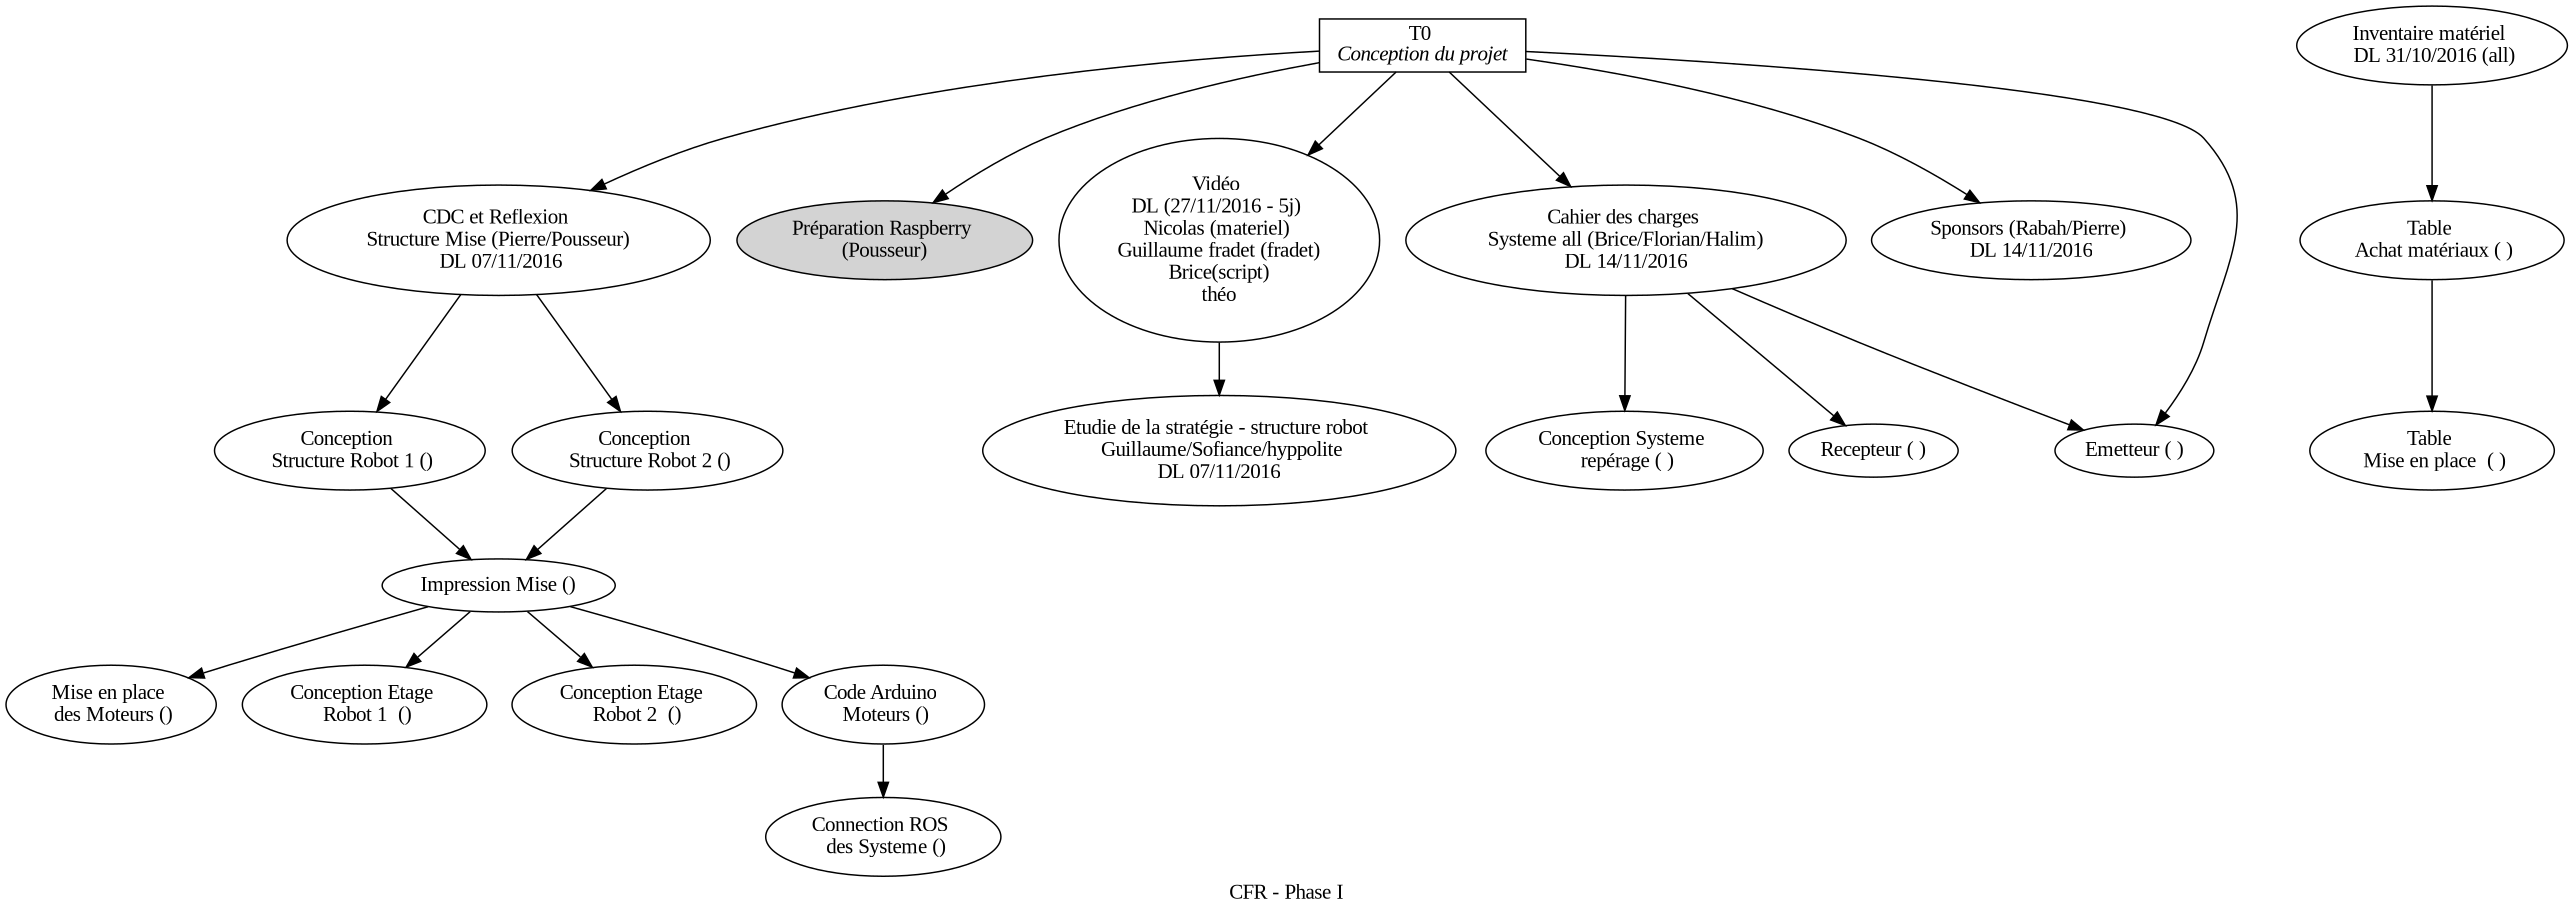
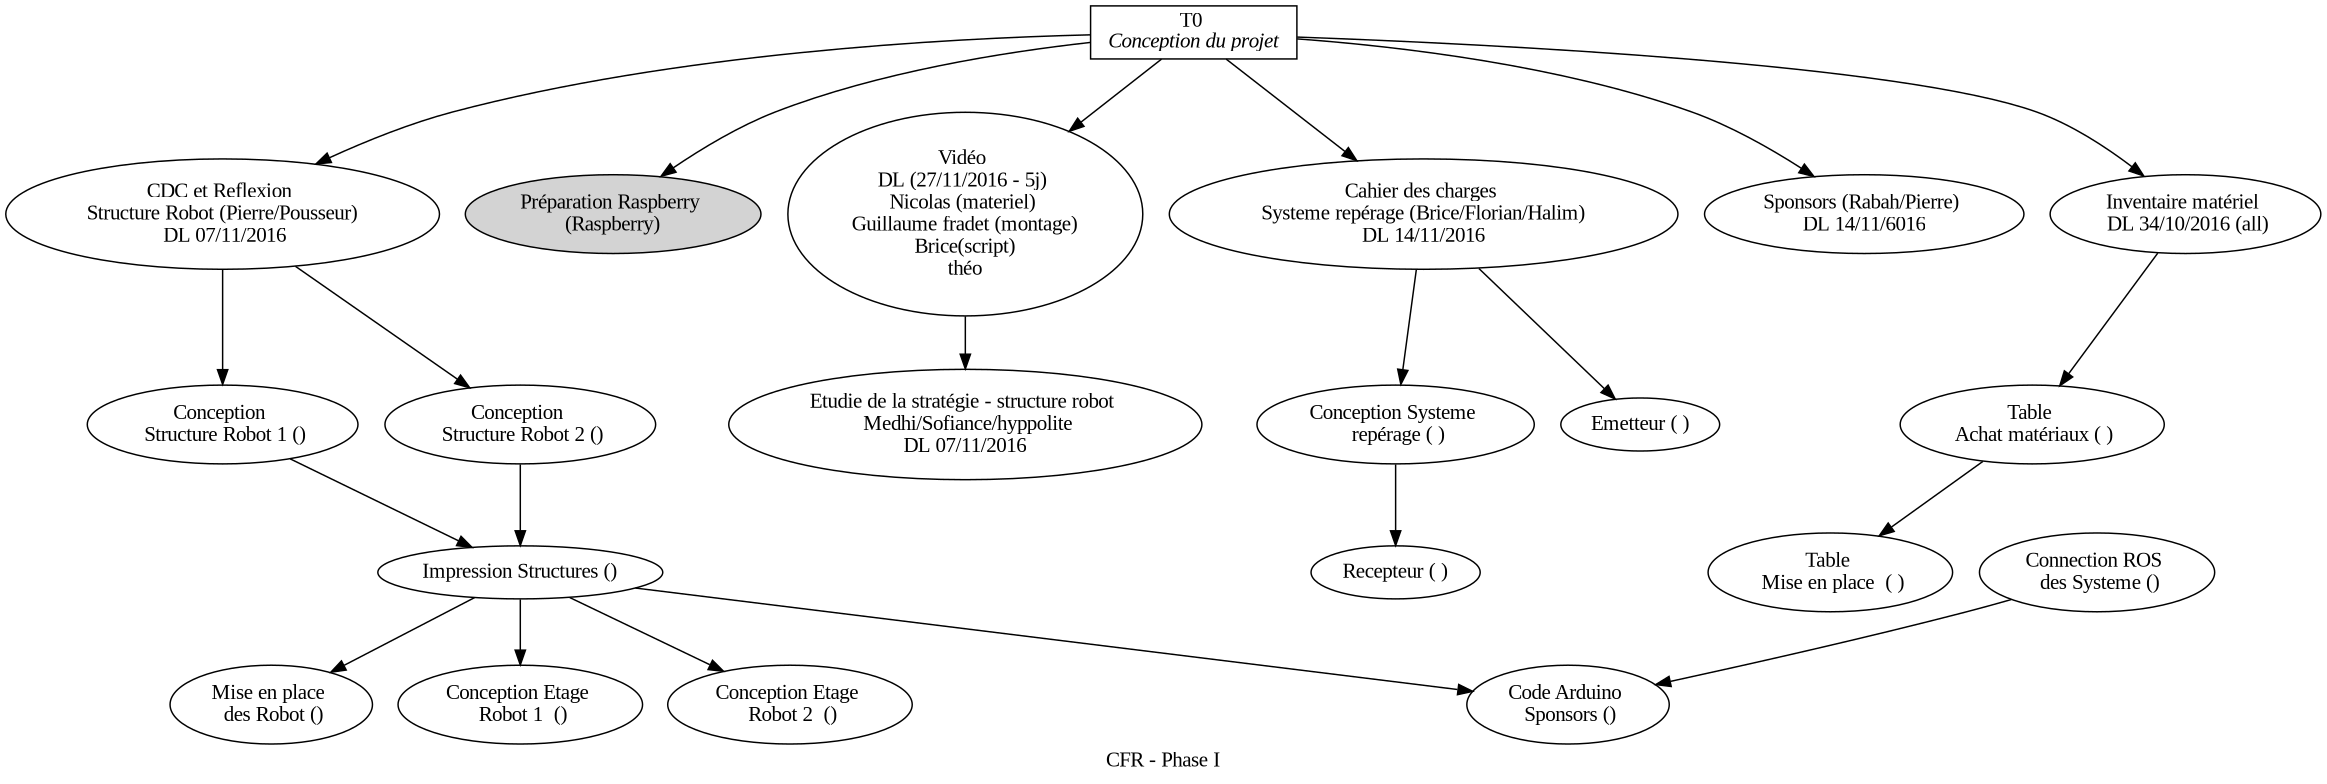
node "Inventaire matériel": text "DL 31/10/2016 (all)" -> "DL 34/10/2016 (all)"
edge "T0" -> "Emetteur ( )": now "T0" -> "Inventaire matériel"
node "CDC et Reflexion": text "Structure Mise (Pierre/Pousseur)" -> "Structure Robot (Pierre/Pousseur)"
node "Cahier des charges": text "Systeme all (Brice/Florian/Halim)" -> "Systeme repérage (Brice/Florian/Halim)"
node "Préparation Raspberry": text "(Pousseur)" -> "(Raspberry)"
node "Vidéo": text "Guillaume fradet (fradet)" -> "Guillaume fradet (montage)"
node "Sponsors (Rabah/Pierre)": text "DL 14/11/2016" -> "DL 14/11/6016"
edge "Cahier des charges" -> "Recepteur ( )": now "Conception Systeme" -> "Recepteur ( )"
node "Etudie de la stratégie - structure robot": text "Guillaume/Sofiance/hyppolite" -> "Medhi/Sofiance/hyppolite"
node "Impression Mise ()": label "Impression Mise ()" -> "Impression Structures ()"
node "Mise en place": text "des Moteurs ()" -> "des Robot ()"
node "Code Arduino": text "Moteurs ()" -> "Sponsors ()"
edge "Code Arduino" -> "Connection ROS": reversed
